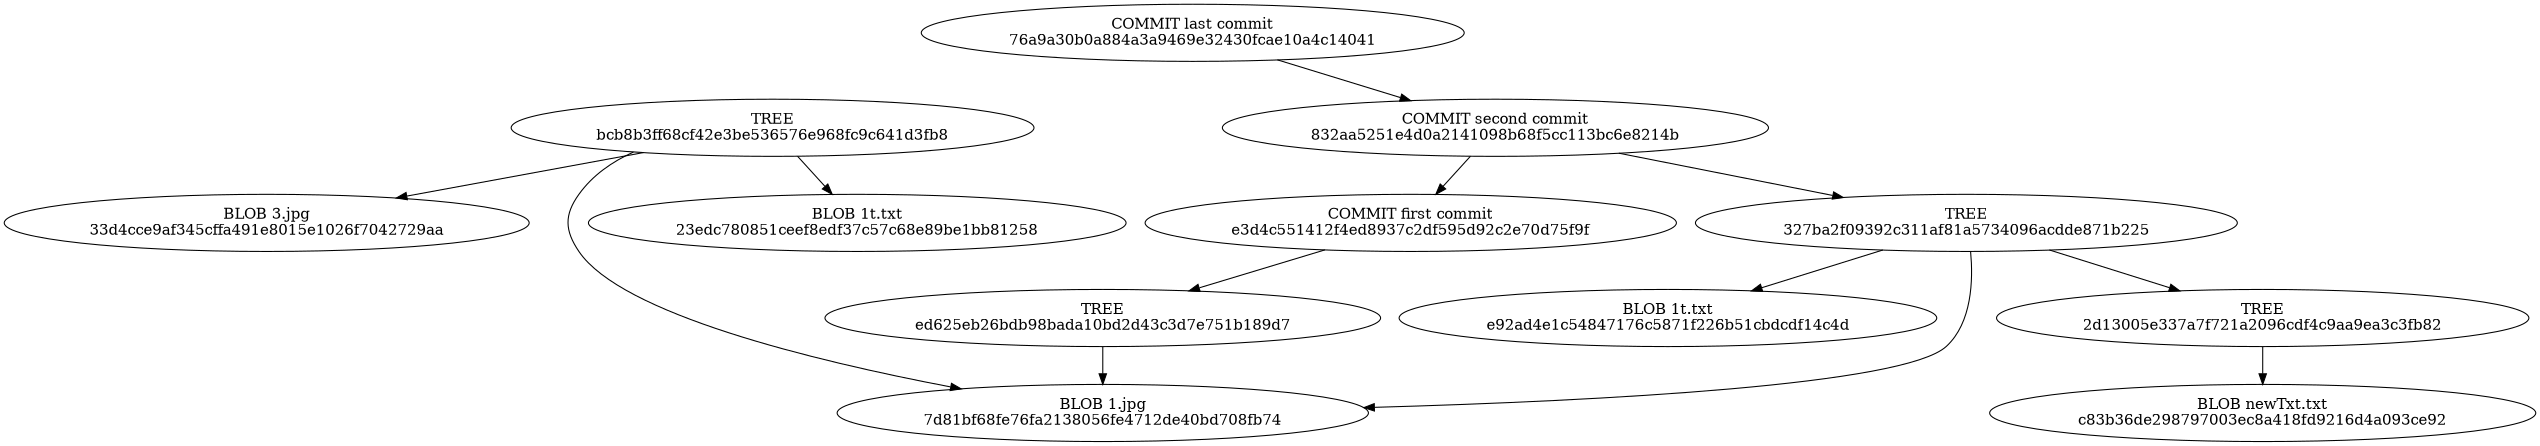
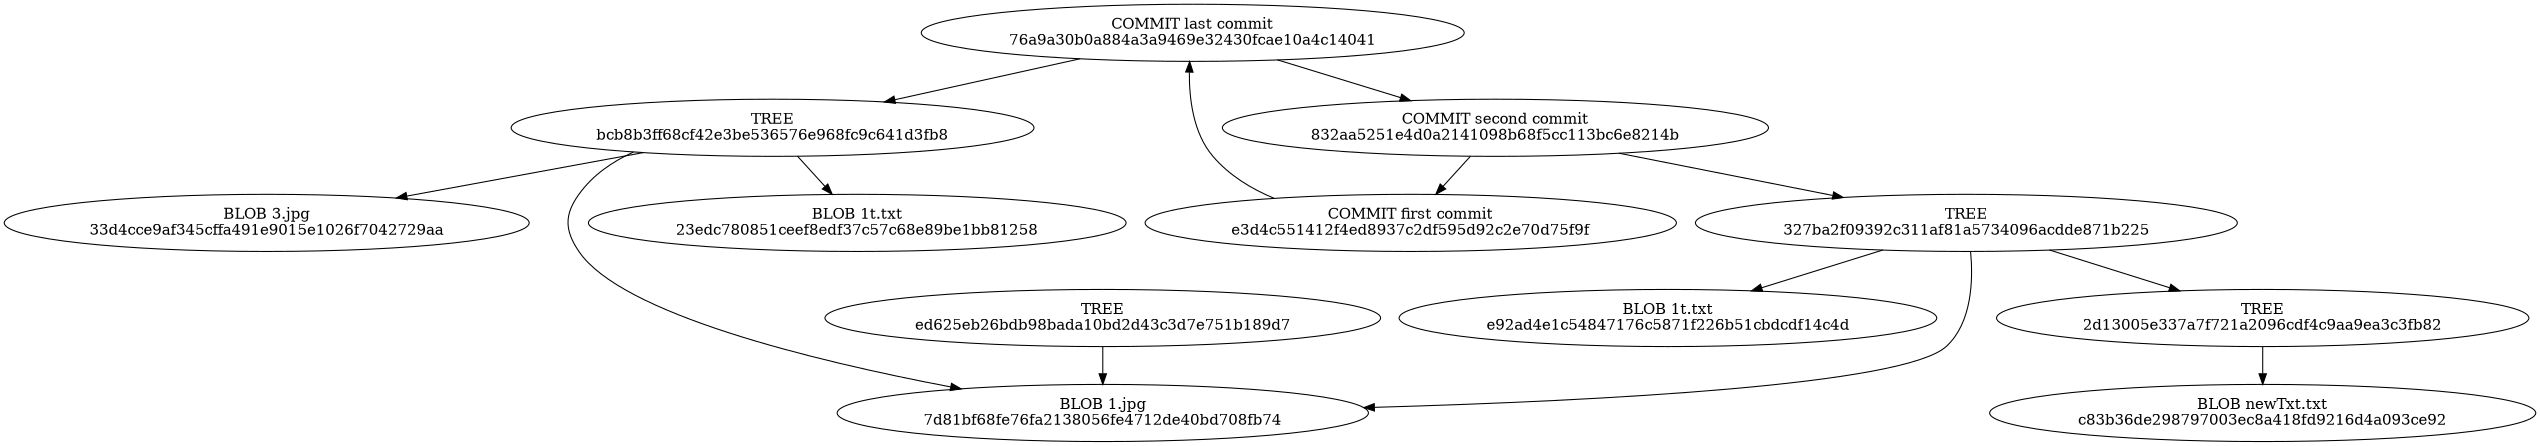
edge "COMMIT last commit 76a9a30b0a884a3a9469e32430fcae10a4c14041" -> "TREE bcb8b3ff68cf42e3be536576e968fc9c641d3fb8": added
node "BLOB 3.jpg 33d4cce9af345cffa491e8015e1026f7042729aa": label "BLOB 3.jpg 33d4cce9af345cffa491e8015e1026f7042729aa" -> "BLOB 3.jpg 33d4cce9af345cffa491e9015e1026f7042729aa"
edge "COMMIT first commit e3d4c551412f4ed8937c2df595d92c2e70d75f9f" -> "TREE ed625eb26bdb98bada10bd2d43c3d7e751b189d7": now "COMMIT first commit e3d4c551412f4ed8937c2df595d92c2e70d75f9f" -> "COMMIT last commit 76a9a30b0a884a3a9469e32430fcae10a4c14041"
